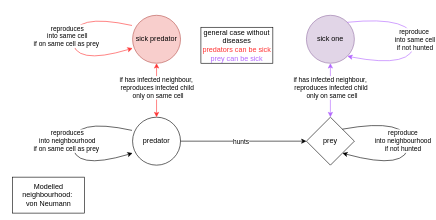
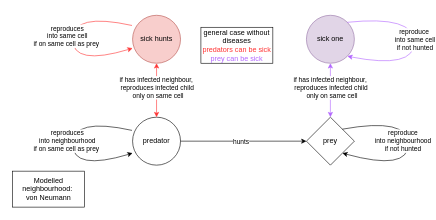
node "sick predator": label "sick predator" -> "sick hunts"
node "Modelled neighbourhood: von Neumann": moved (48, 195) -> (48, 189)
